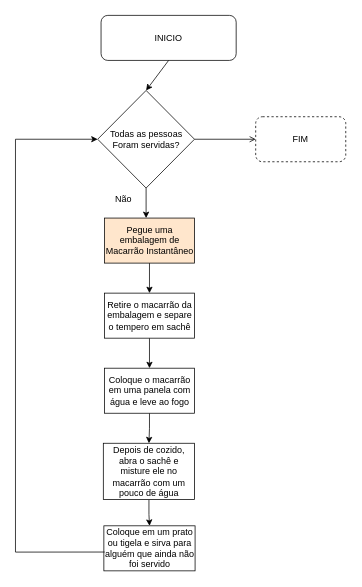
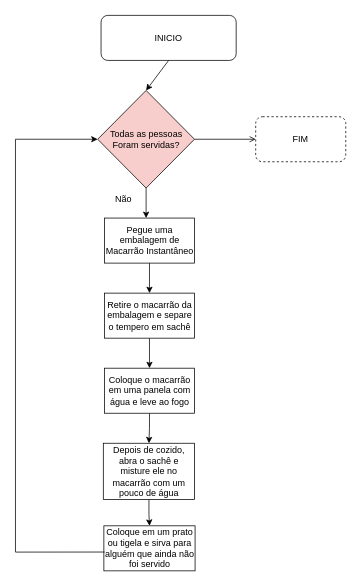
node "Todas as pessoas Foram servidas?": fillcolor #ffffff -> #f8cecc
node "Pegue uma embalagem de Macarrão Instantâneo": fillcolor #ffe6cc -> #ffffff
